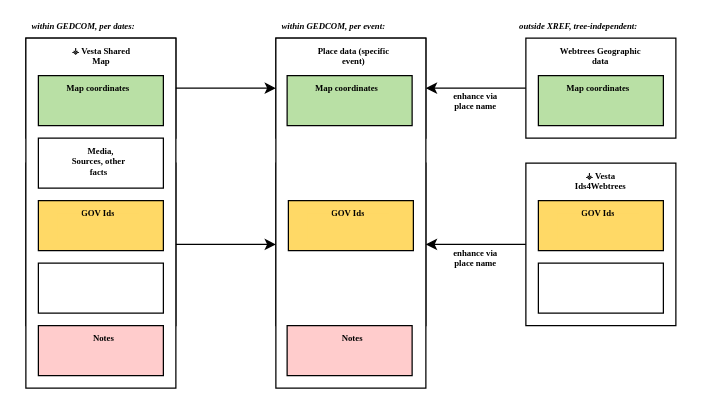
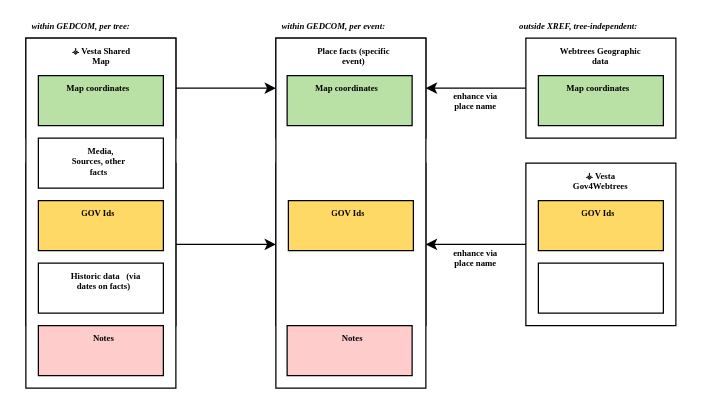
node "within GEDCOM, per dates:": label "within GEDCOM, per dates:" -> "within GEDCOM, per tree:"
node "Place data (specific event)": label "Place data (specific event)" -> "Place facts (specific event)"
node "⚶ Vesta Ids4Webtrees": label "⚶ Vesta Ids4Webtrees" -> "⚶ Vesta Gov4Webtrees"
node "Historic data (via dates on facts)": added
